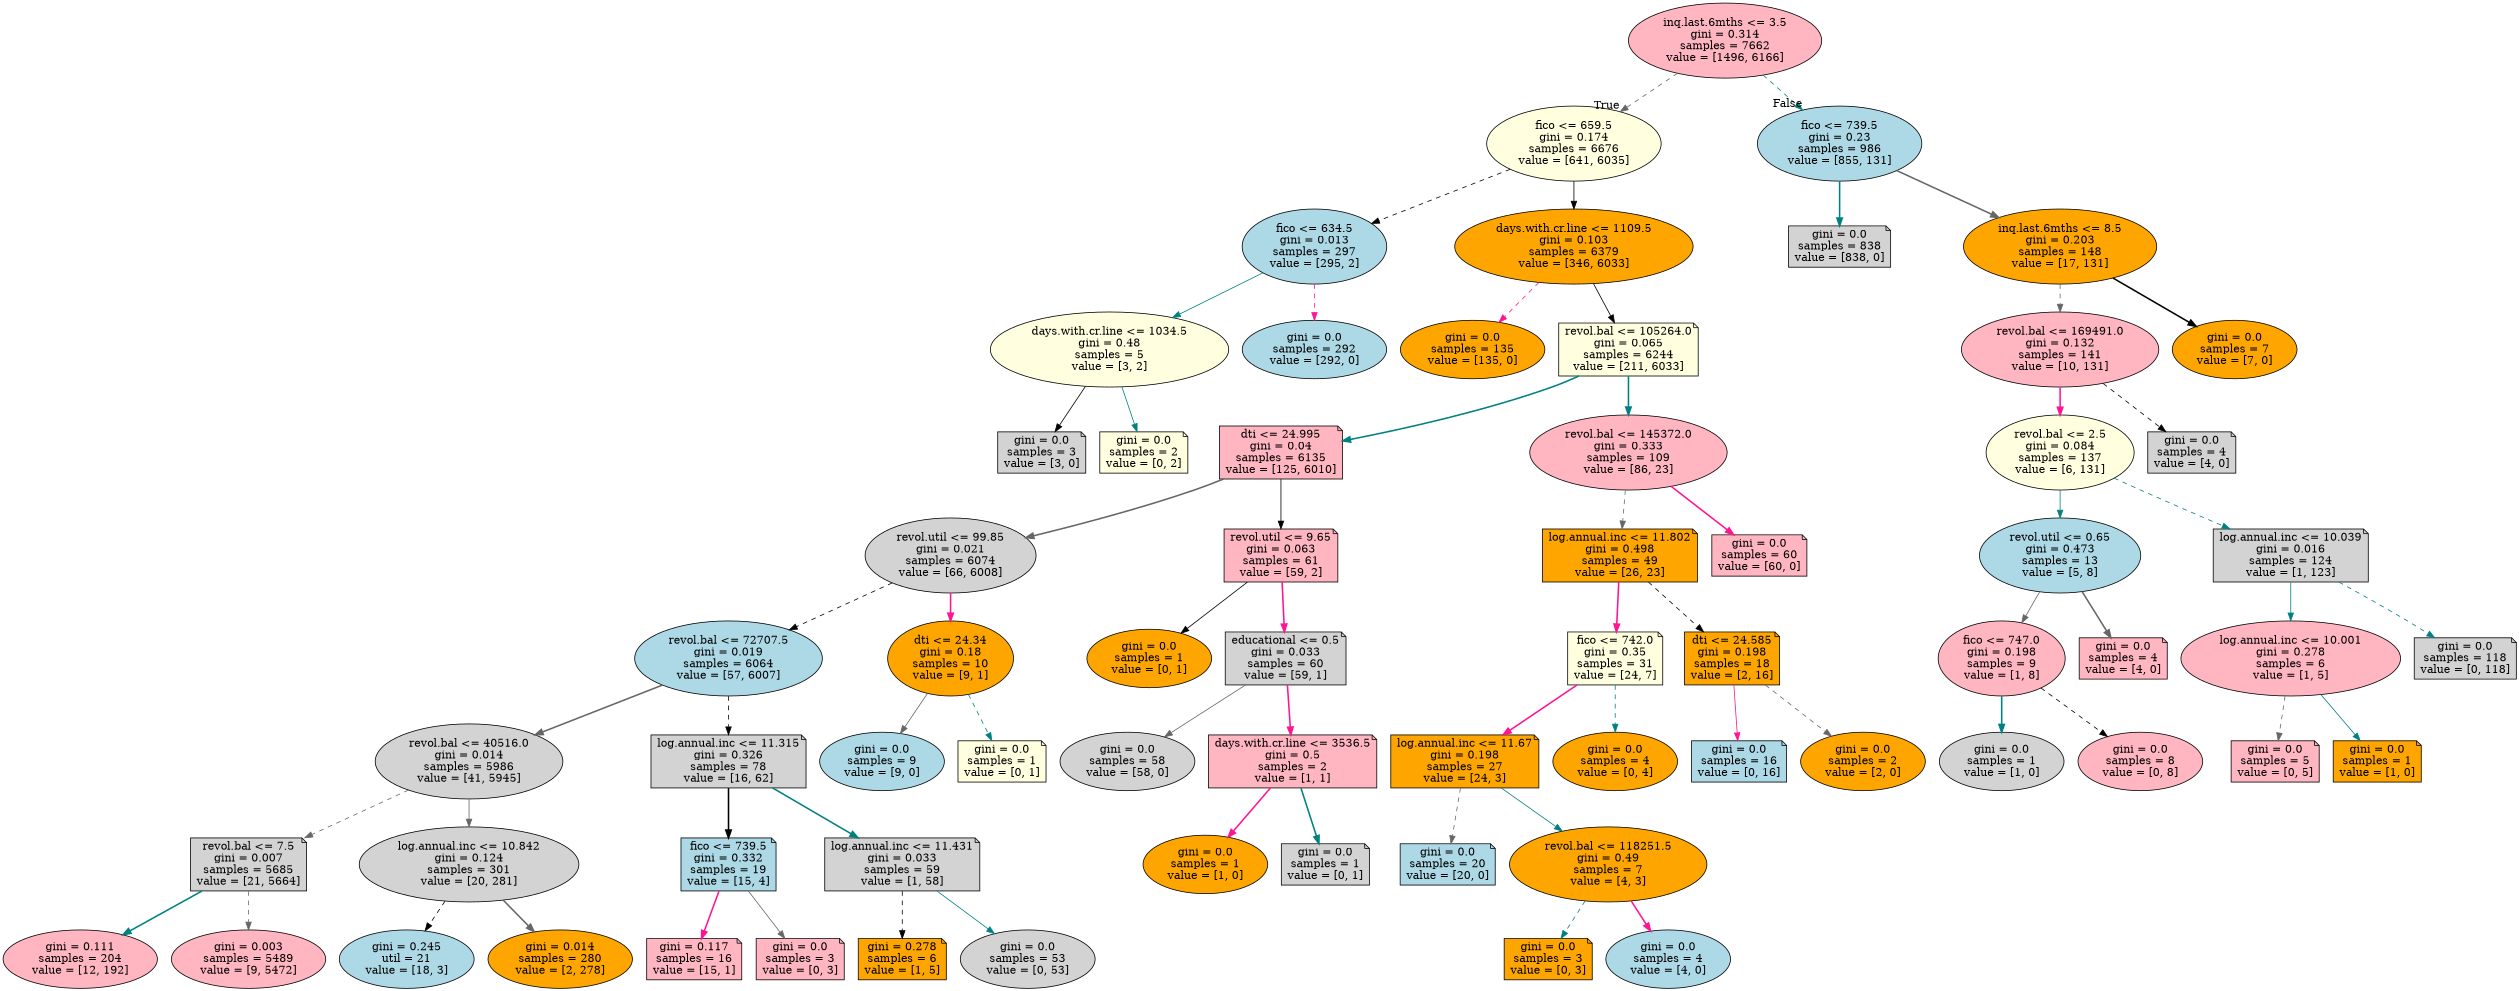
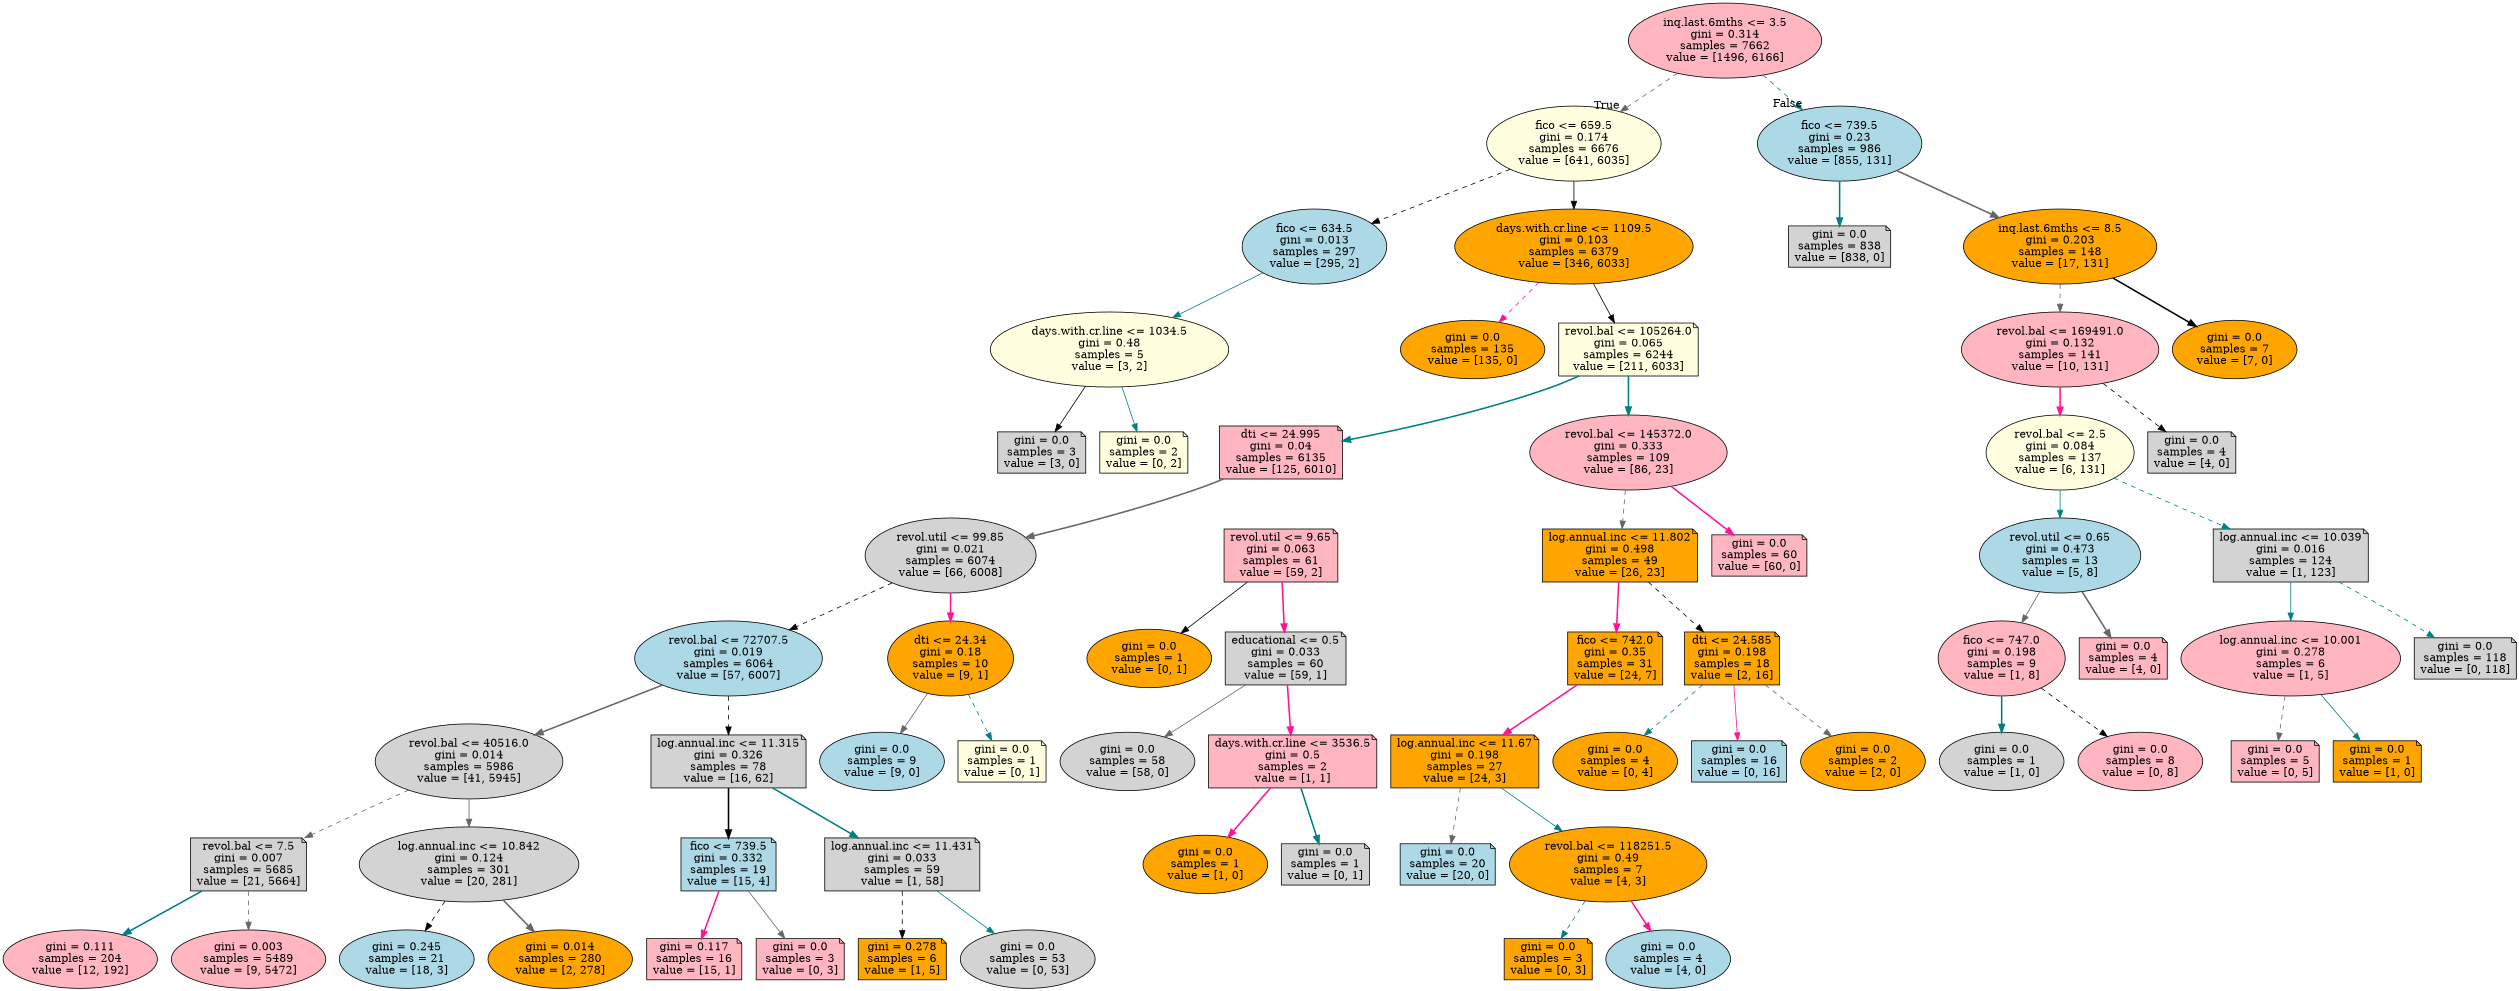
node "gini = 0.0 samples = 292 value = [292, 0]": removed
edge "dti <= 24.995 gini = 0.04 samples = 6135 value = [125, 6010]" -> "revol.util <= 9.65 gini = 0.063 samples = 61 value = [59, 2]": removed
node "fico <= 742.0 gini = 0.35 samples = 31 value = [24, 7]": fillcolor lightyellow -> orange
edge "fico <= 742.0 gini = 0.35 samples = 31 value = [24, 7]" -> "gini = 0.0 samples = 4 value = [0, 4]": now "dti <= 24.585 gini = 0.198 samples = 18 value = [2, 16]" -> "gini = 0.0 samples = 4 value = [0, 4]"
node "gini = 0.245 util = 21 value = [18, 3]": label "gini = 0.245 util = 21 value = [18, 3]" -> "gini = 0.245 samples = 21 value = [18, 3]"
